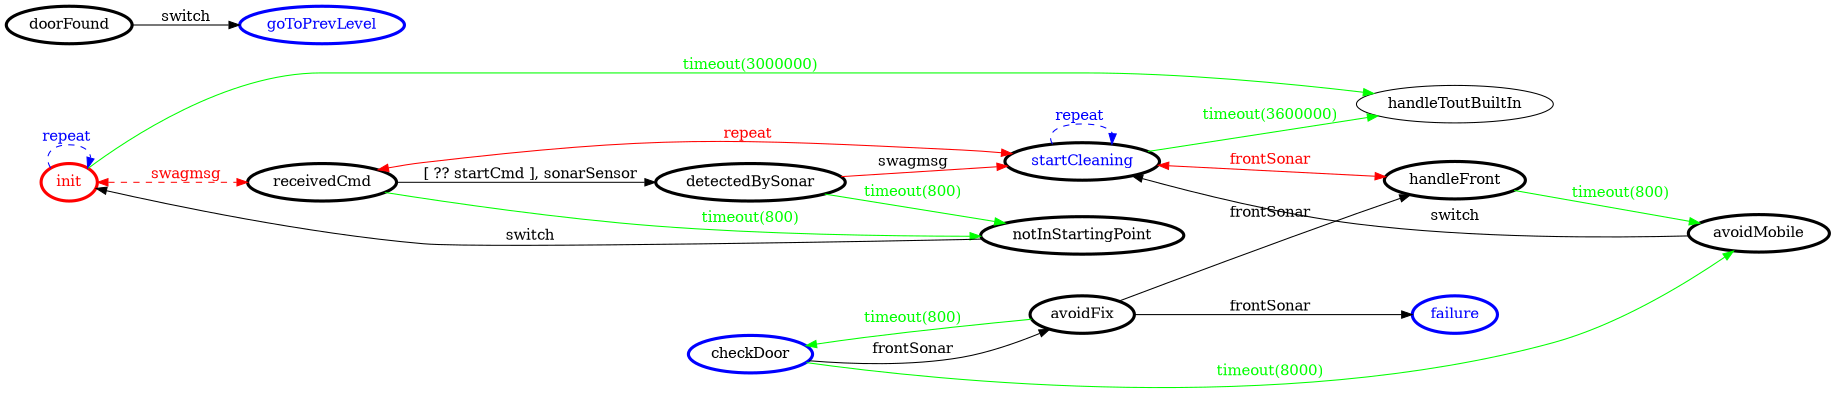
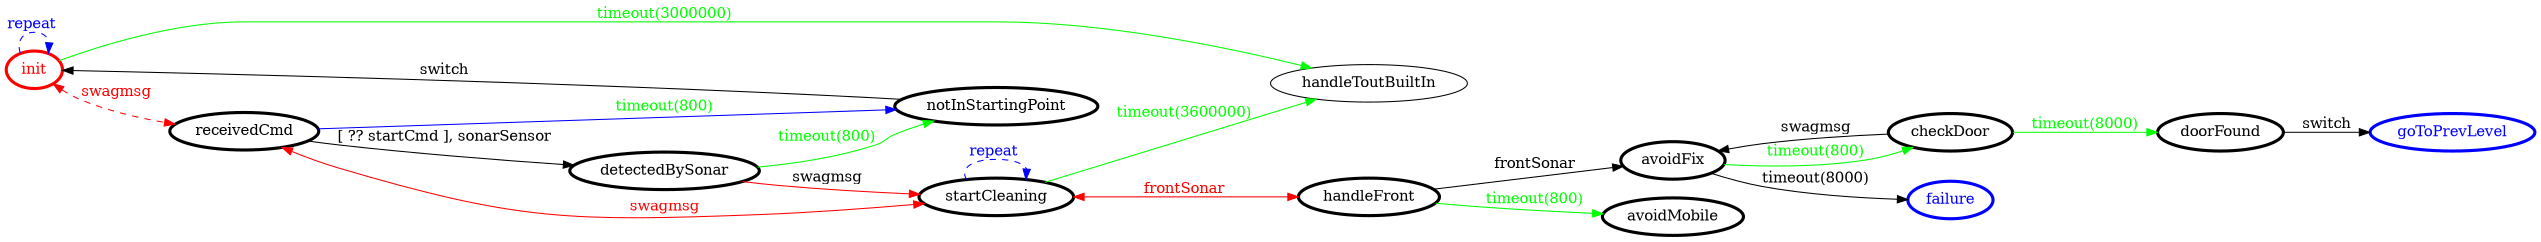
edge "startCleaning" -- "receivedCmd": label "repeat " -> "swagmsg"
node "startCleaning": fontcolor blue -> black
edge "receivedCmd" -> "notInStartingPoint": color green -> blue
edge "avoidMobile" -> "startCleaning": removed, label "switch"
edge "avoidFix" -> "handleFront": reversed
edge "avoidFix" -> "failure": label "frontSonar" -> "timeout(8000)"
edge "checkDoor" -> "avoidFix": label "frontSonar" -> "swagmsg"
node "checkDoor": color blue -> black
edge "checkDoor" -> "avoidMobile": now "checkDoor" -> "doorFound"
